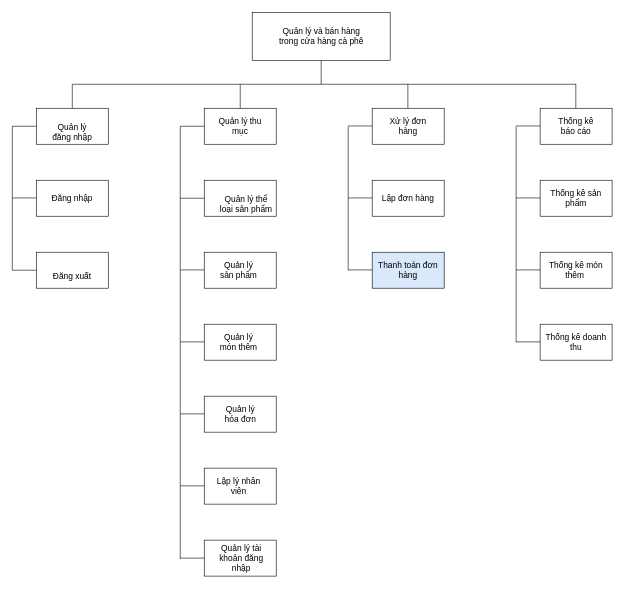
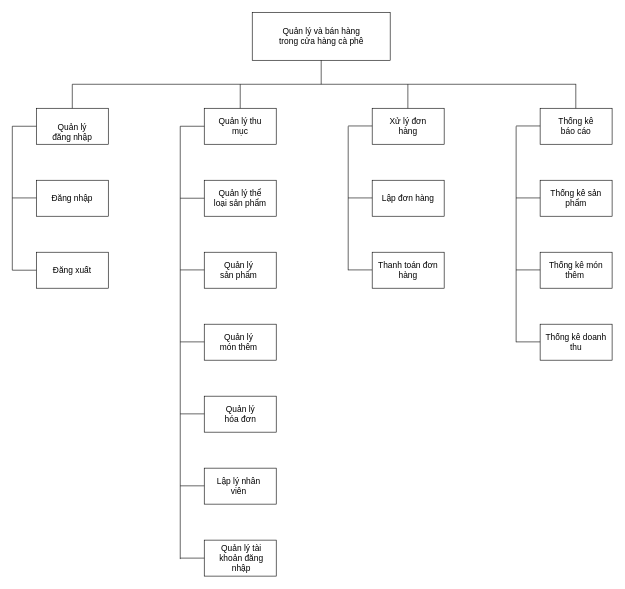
node "Quản lý thể loại sản phẩm": moved (246, 204) -> (240, 198)
node "Thanh toán đơn hàng": fillcolor #dae8fc -> #ffffff
node "Đăng xuất": moved (72, 276) -> (72, 270)
